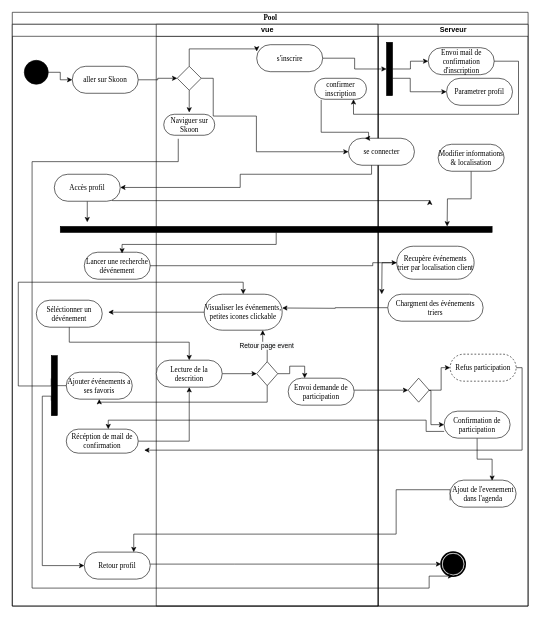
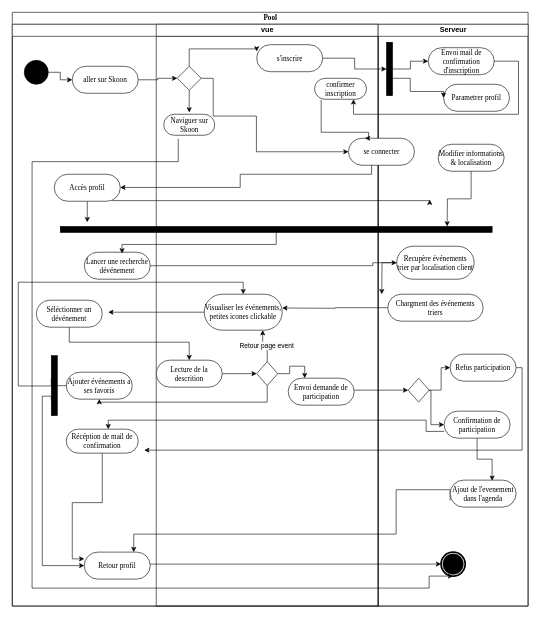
node "Parametrer profil": moved (480, 92) -> (477, 98)
node "Refus participation": style dashed -> solid
edge "Récéption de mail de confirmation" -> "Lecture de la descrition": now "Récéption de mail de confirmation" -> "Retour profil"
